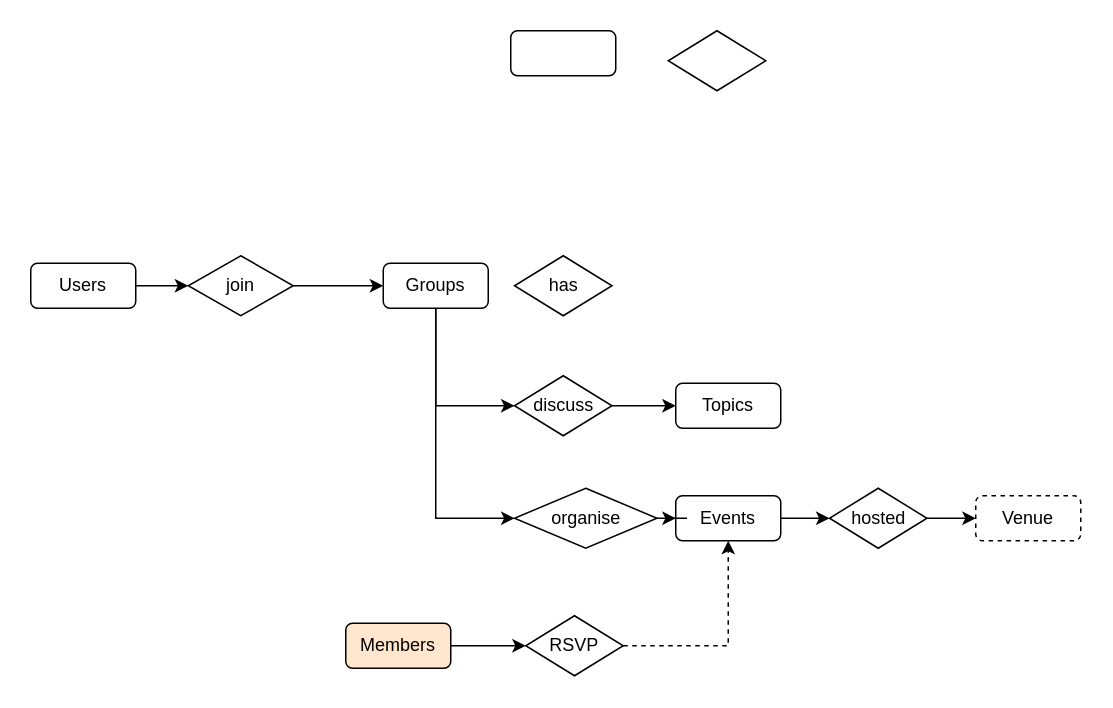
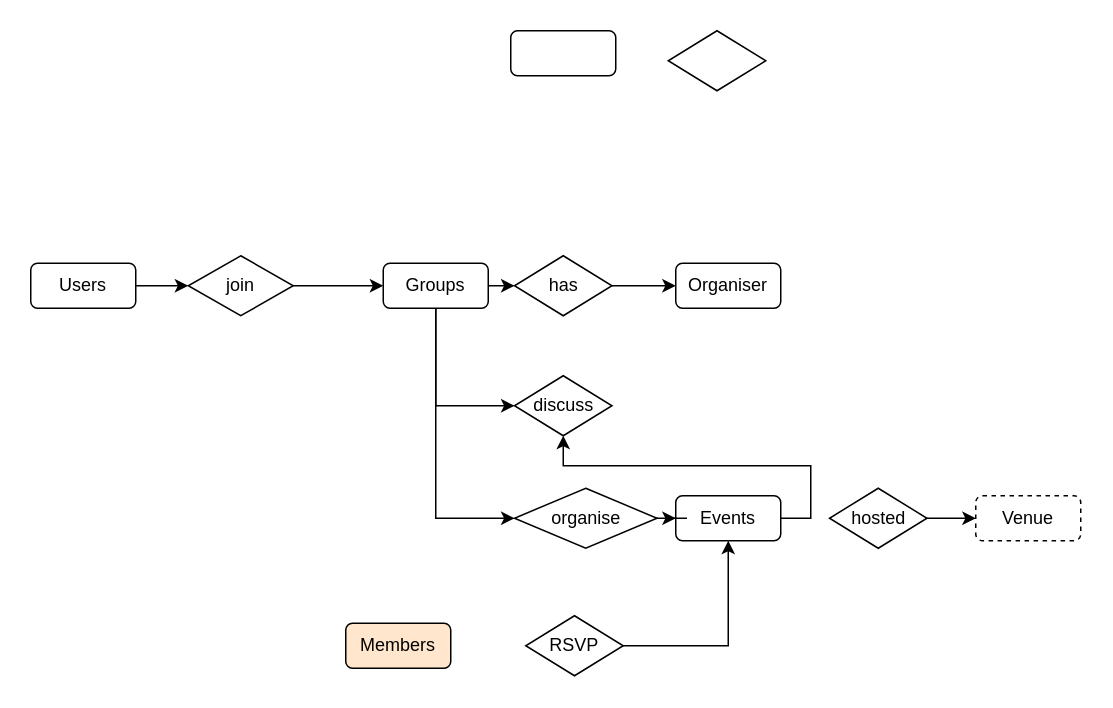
edge "Groups" -> "has": added
edge "has" -> "Organiser": added
node "Organiser": added
edge "discuss" -> "Topics": removed
node "Topics": removed
edge "Events" -> "hosted": now "Events" -> "discuss"
edge "Members" -> "RSVP": removed
edge "RSVP" -> "Events": style dashed -> solid
